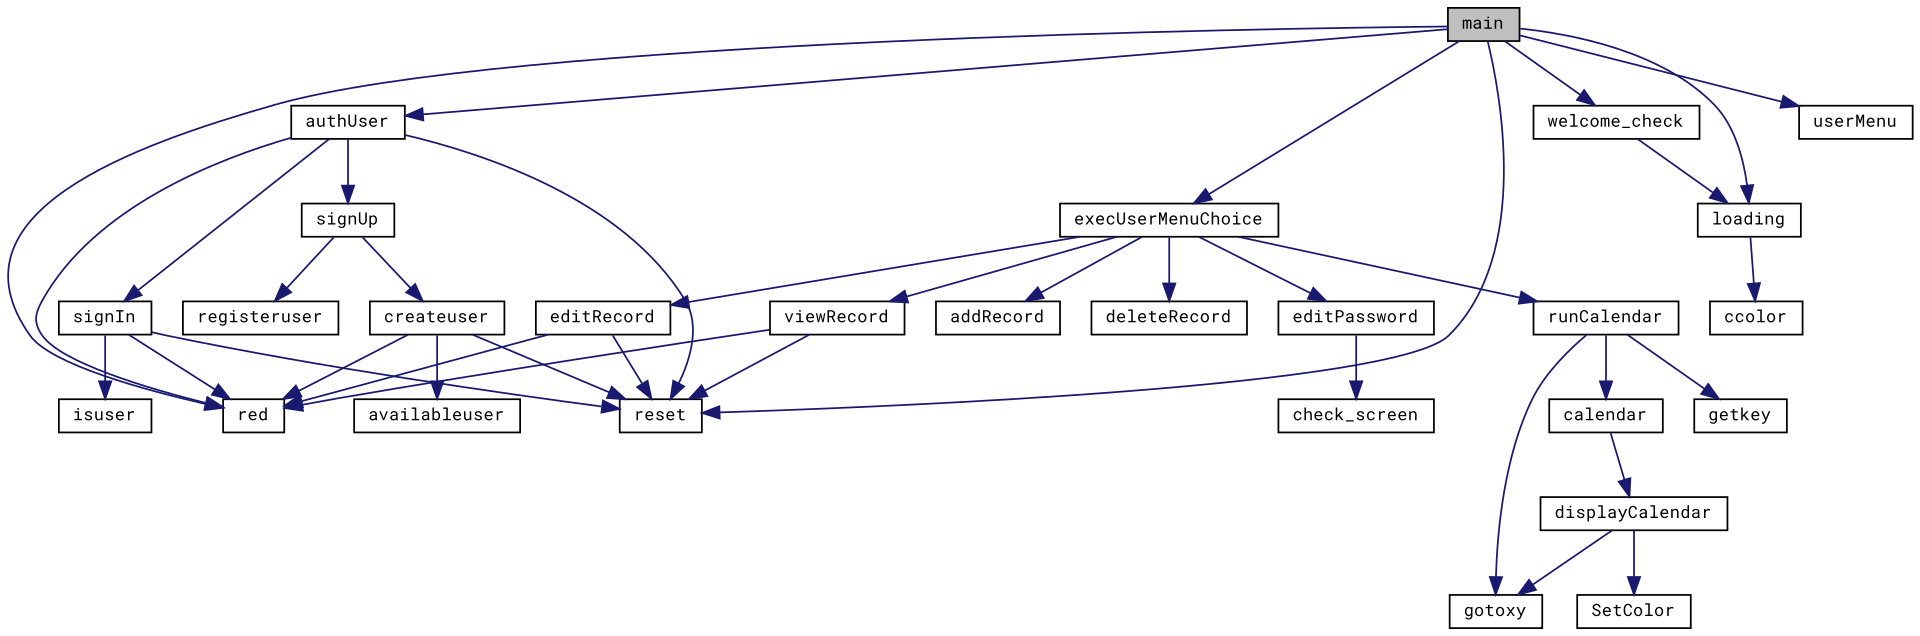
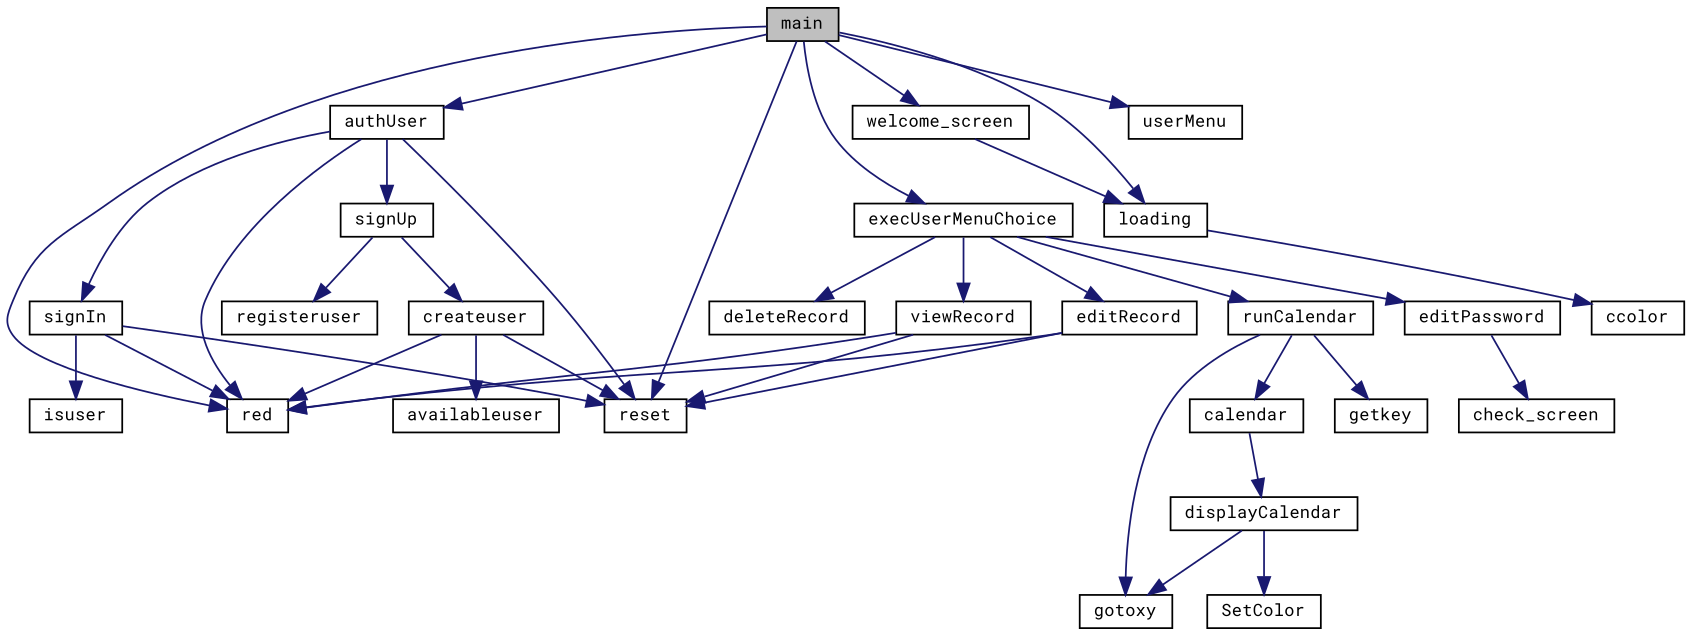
node "welcome_check": label "welcome_check" -> "welcome_screen"
node "addRecord": removed
